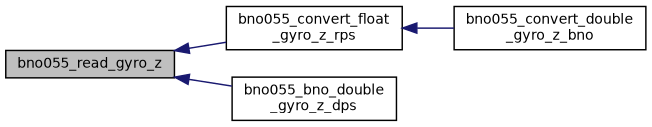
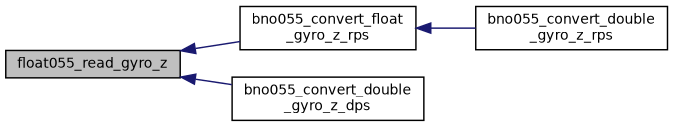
node "bno055_convert_double _gyro_z_bno": label "bno055_convert_double _gyro_z_bno" -> "bno055_convert_double _gyro_z_rps"
node "bno055_read_gyro_z": label "bno055_read_gyro_z" -> "float055_read_gyro_z"
node "bno055_bno_double _gyro_z_dps": label "bno055_bno_double _gyro_z_dps" -> "bno055_convert_double _gyro_z_dps"
